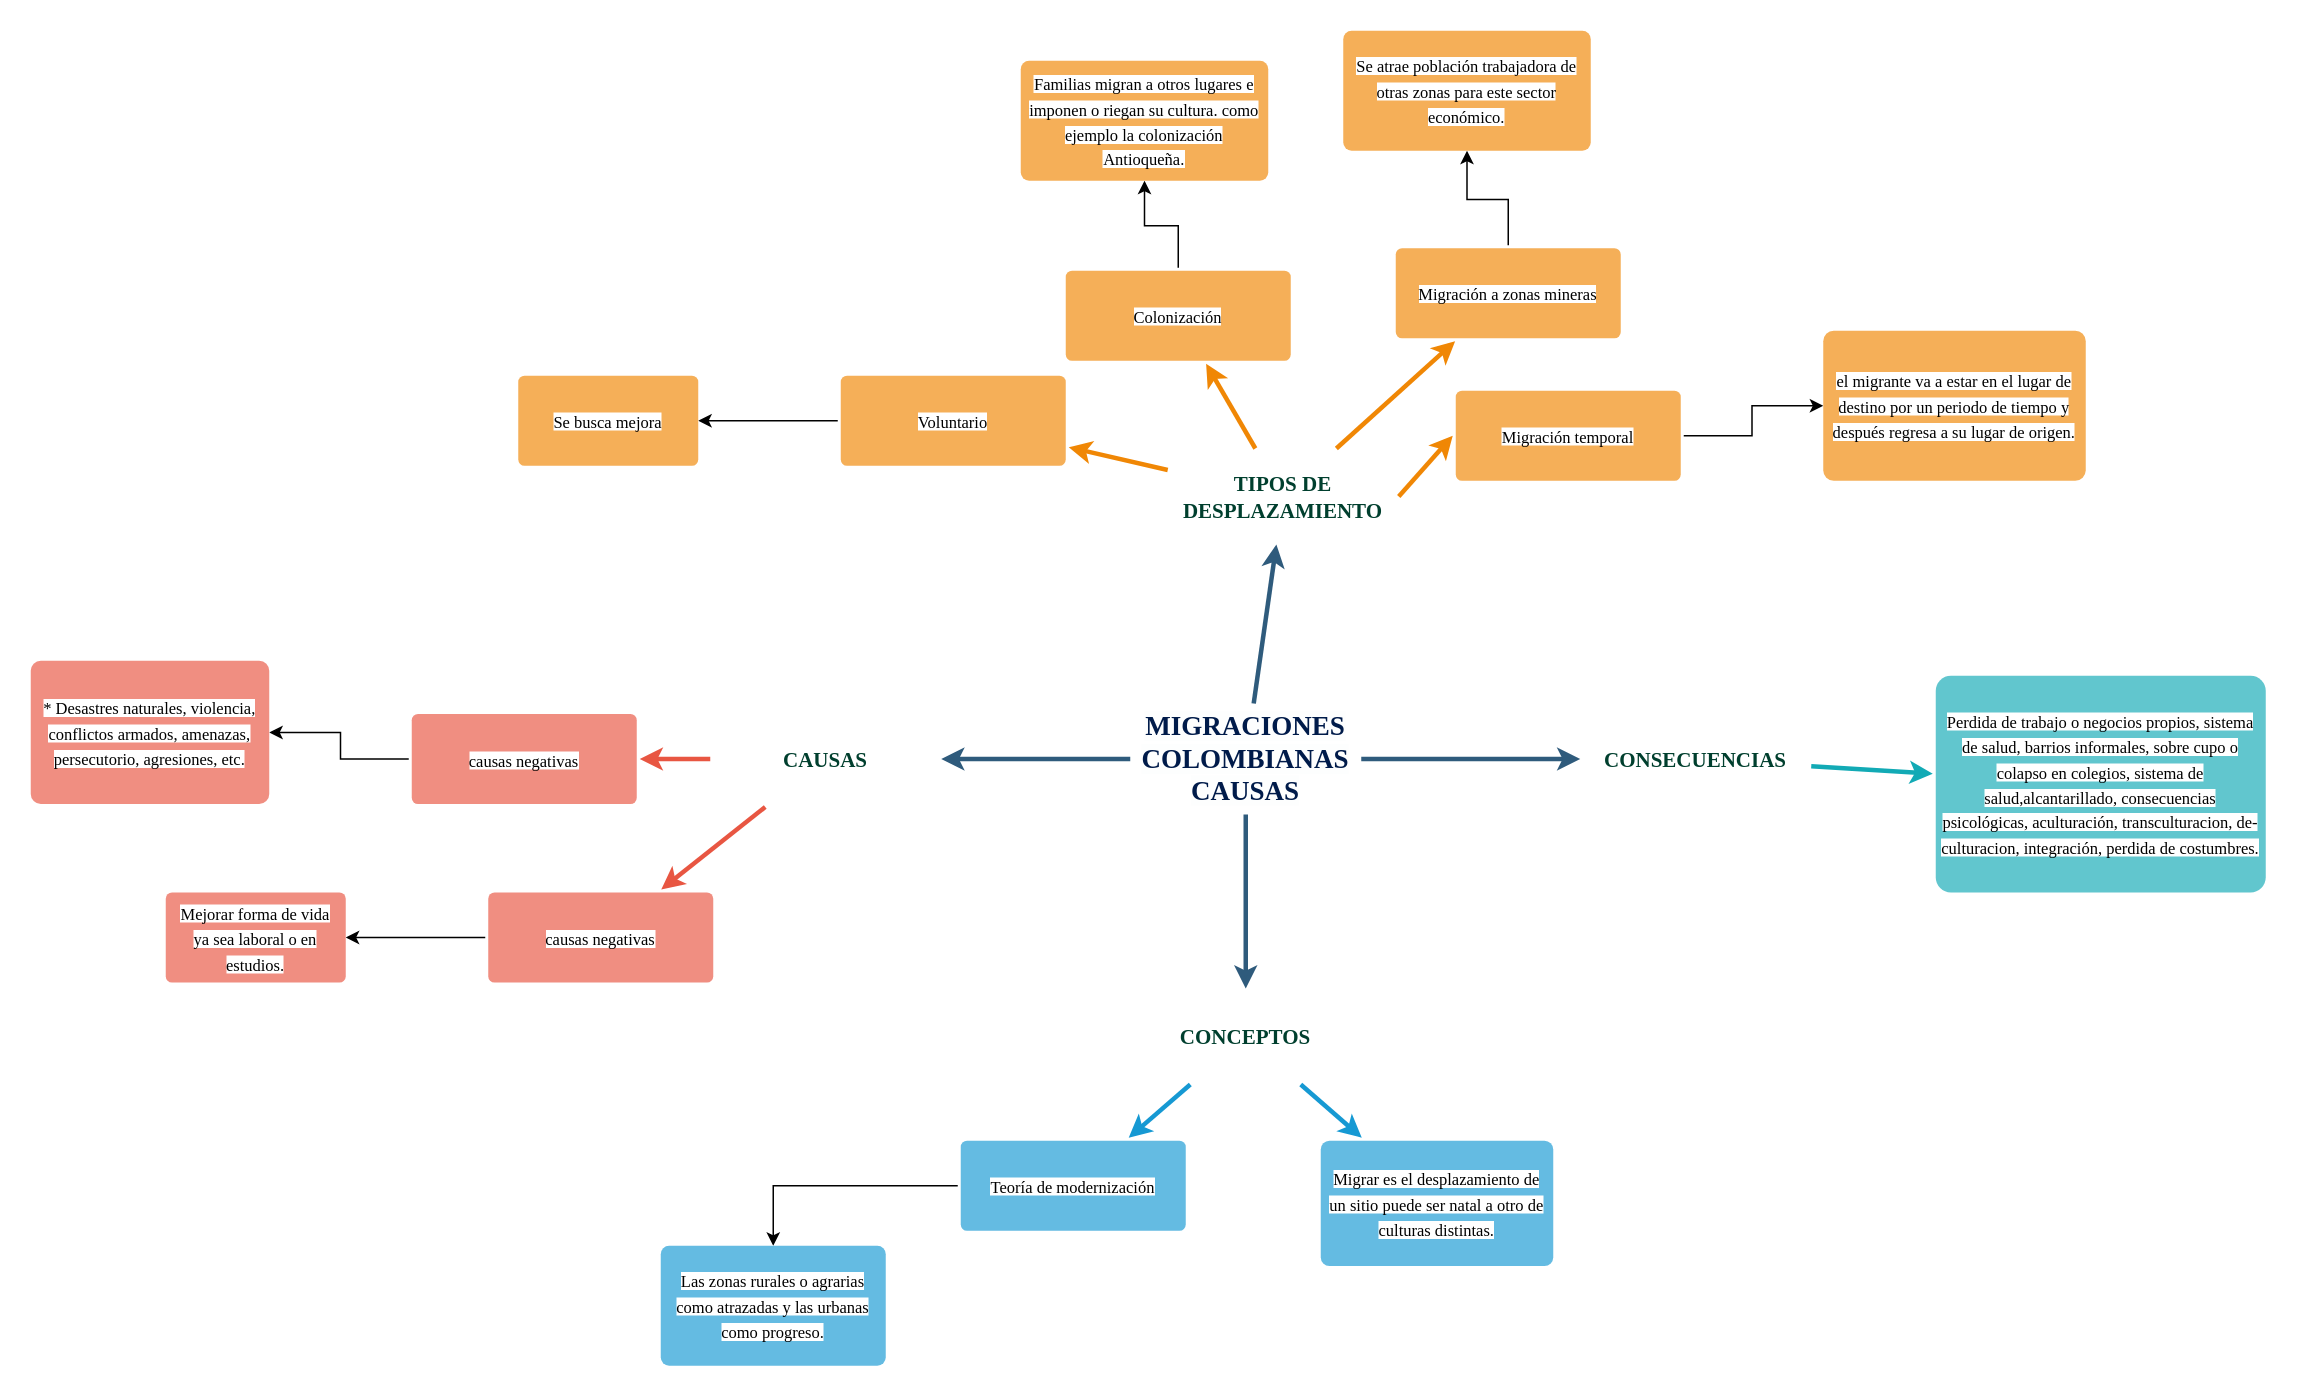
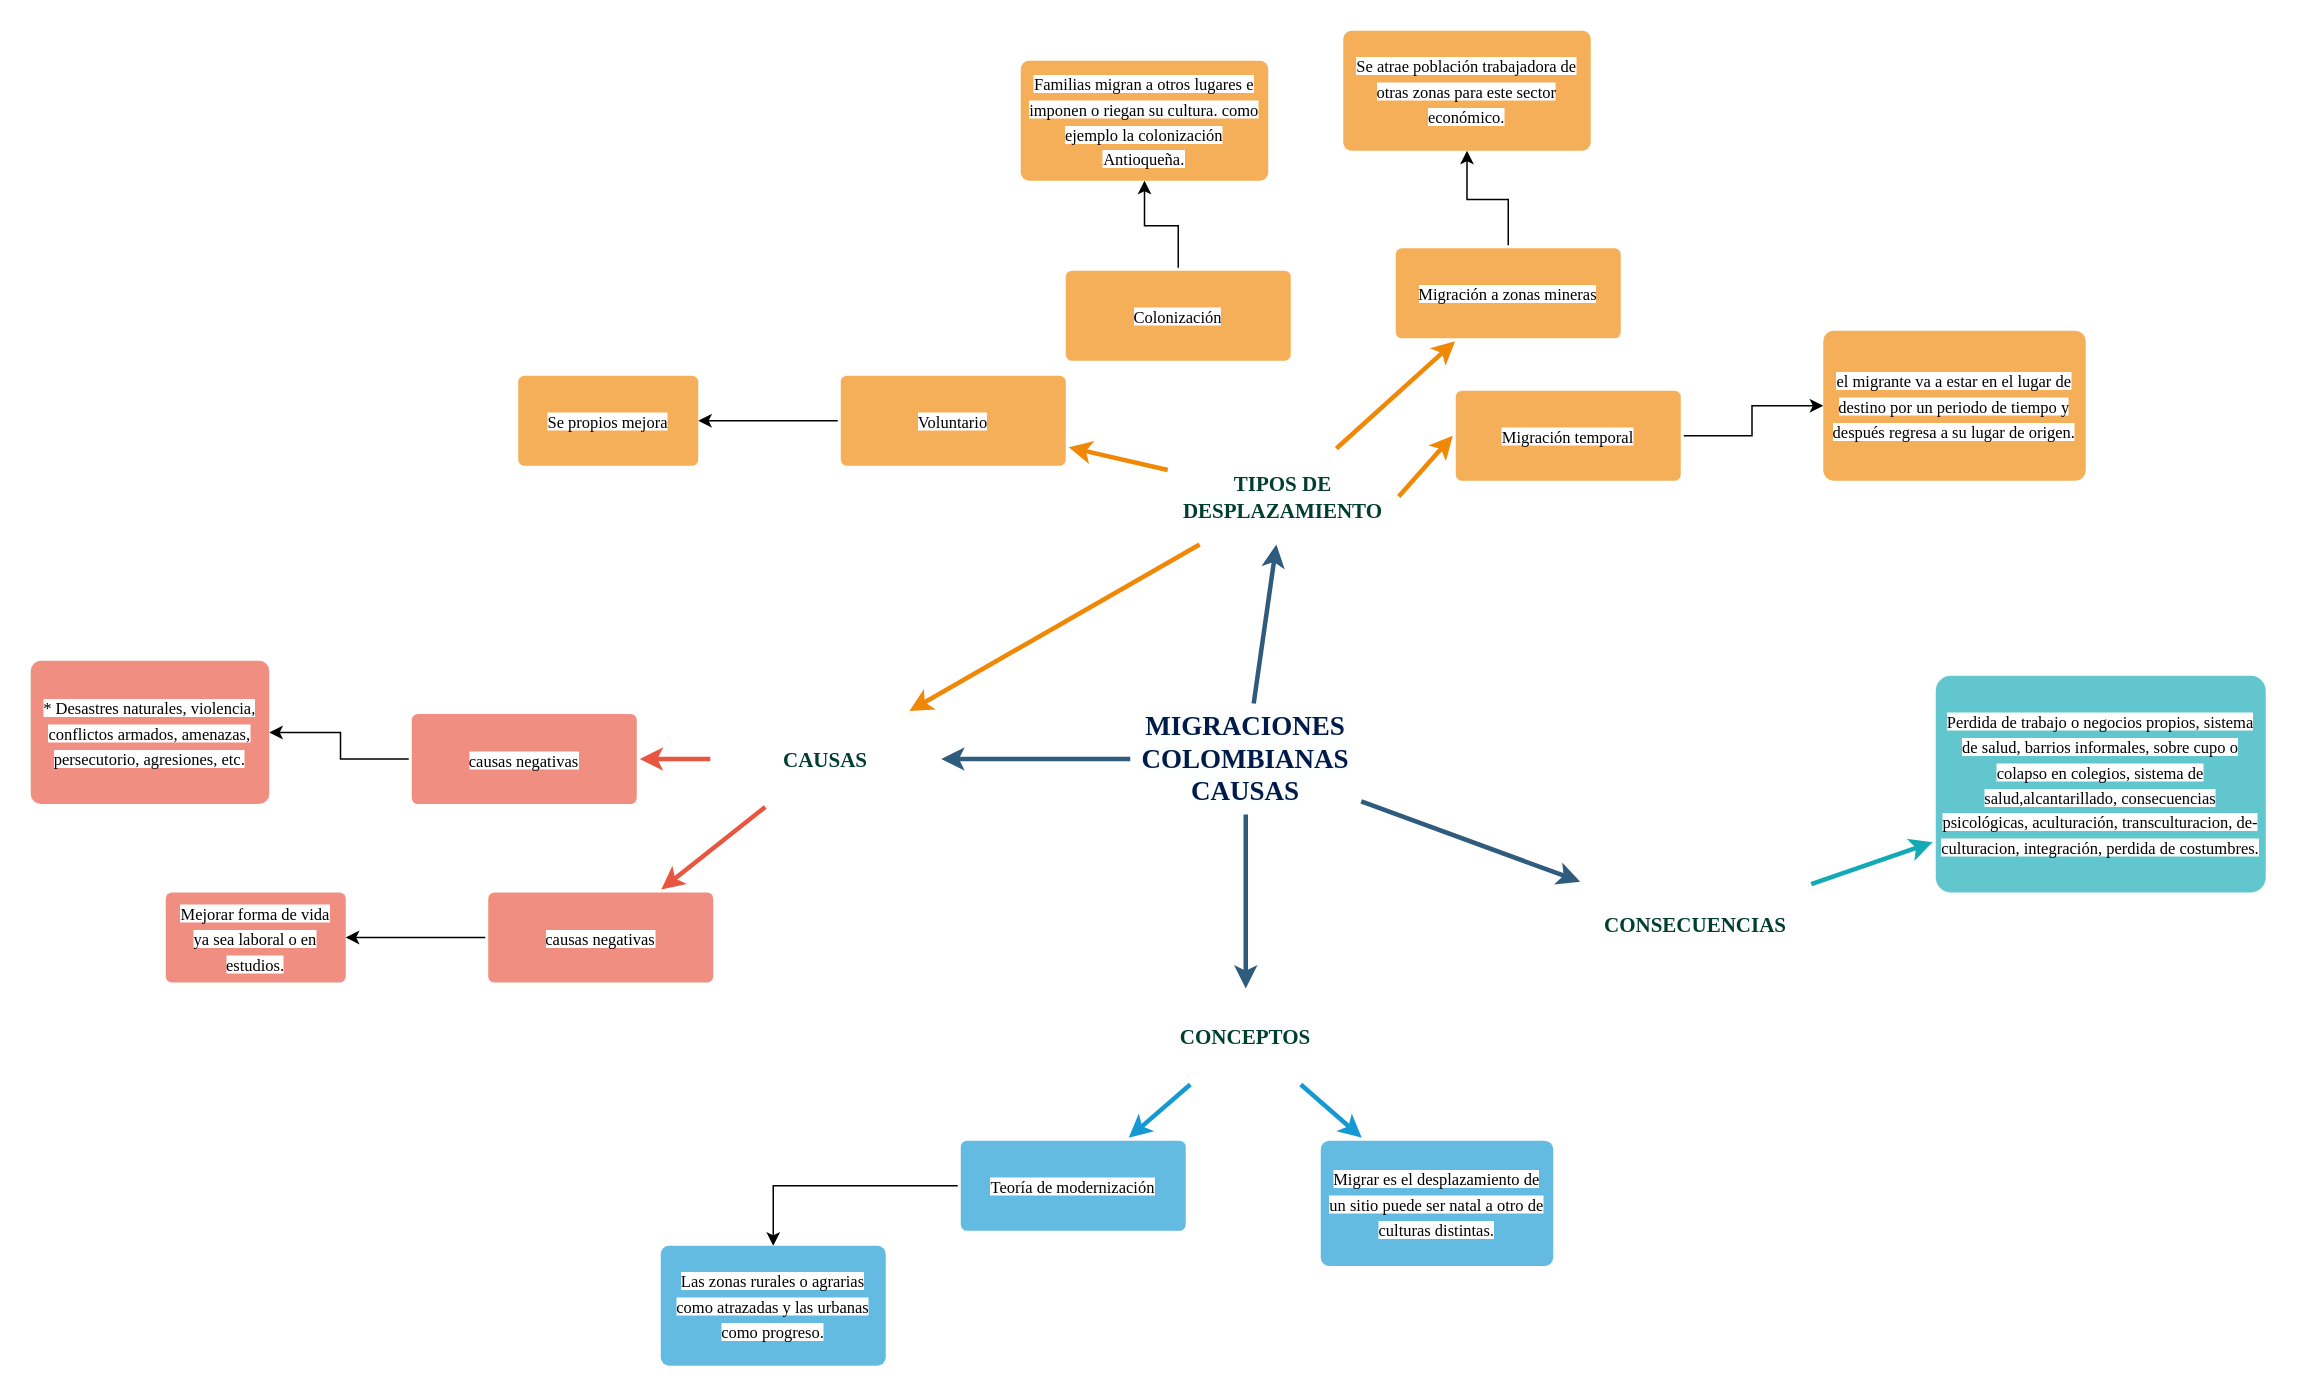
edge "TIPOS DE DESPLAZAMIENTO" -> "Colonización": now "TIPOS DE DESPLAZAMIENTO" -> "CAUSAS"
node "Se busca mejora": label "Se busca mejora" -> "Se propios mejora"
node "CONSECUENCIAS": moved (1696, 759) -> (1696, 924)
